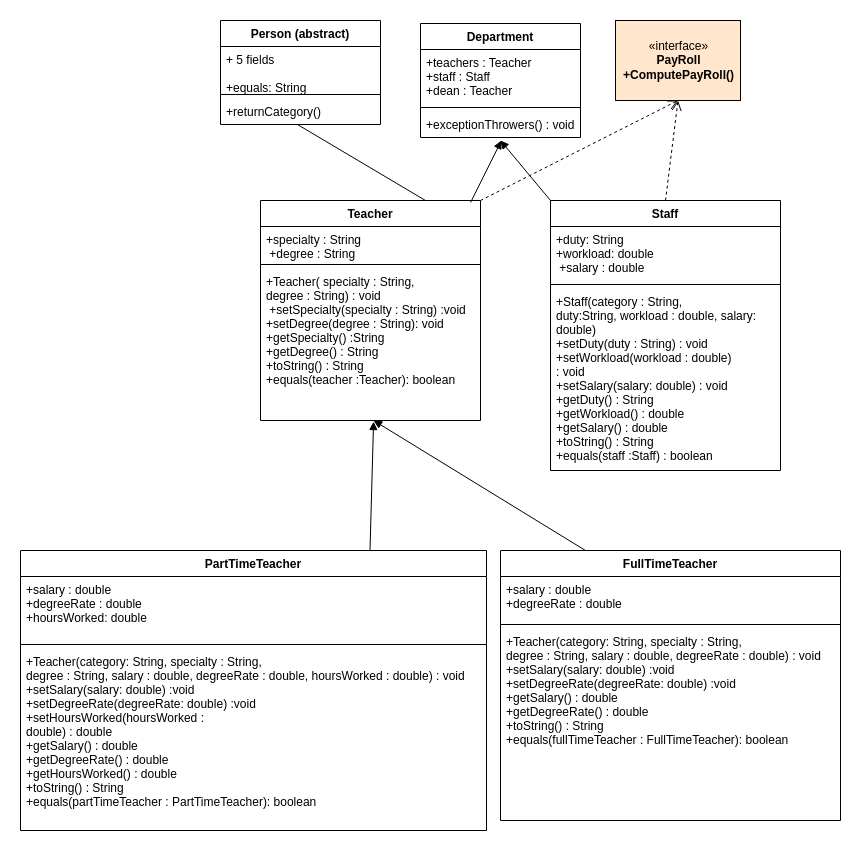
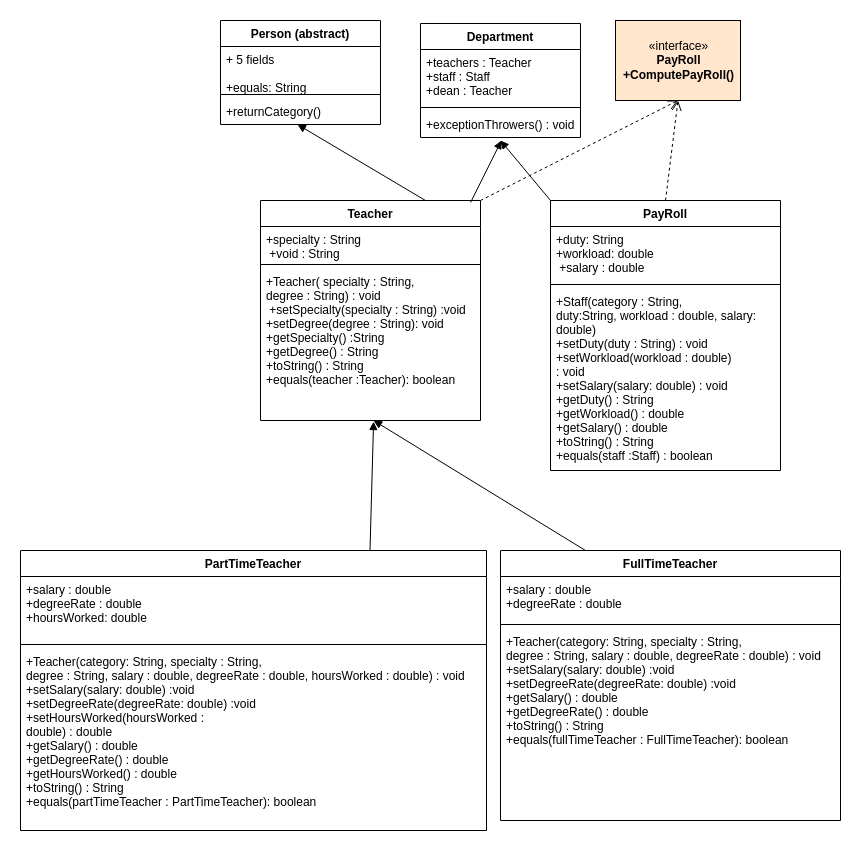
edge "+returnCategory()" -- "Teacher": arrowhead none -> block
node "Staff": label "Staff" -> "PayRoll"
node "+specialty : String +degree : String": label "+specialty : String +degree : String" -> "+specialty : String +void : String"
